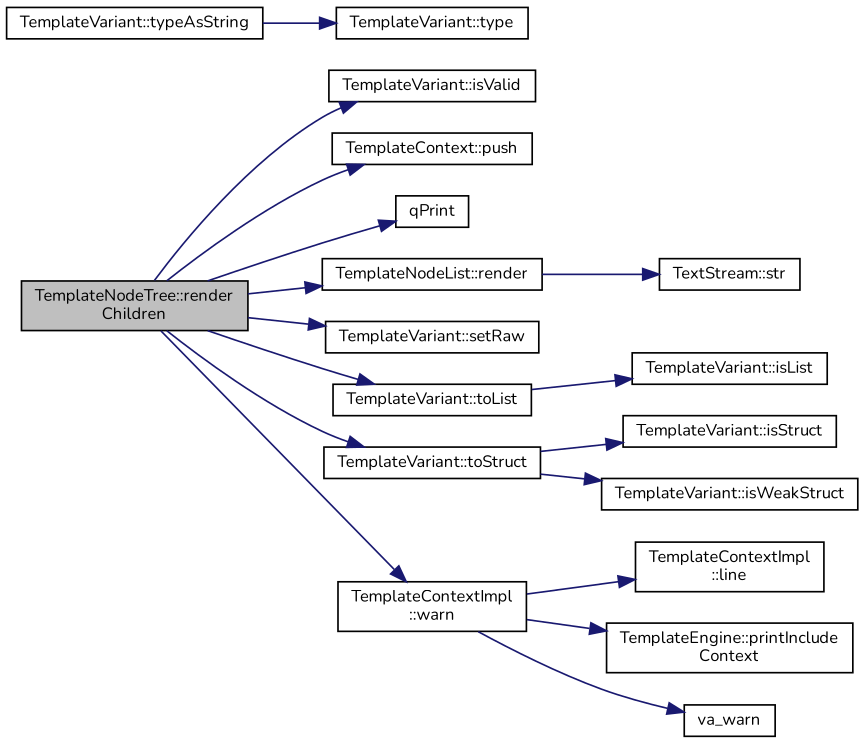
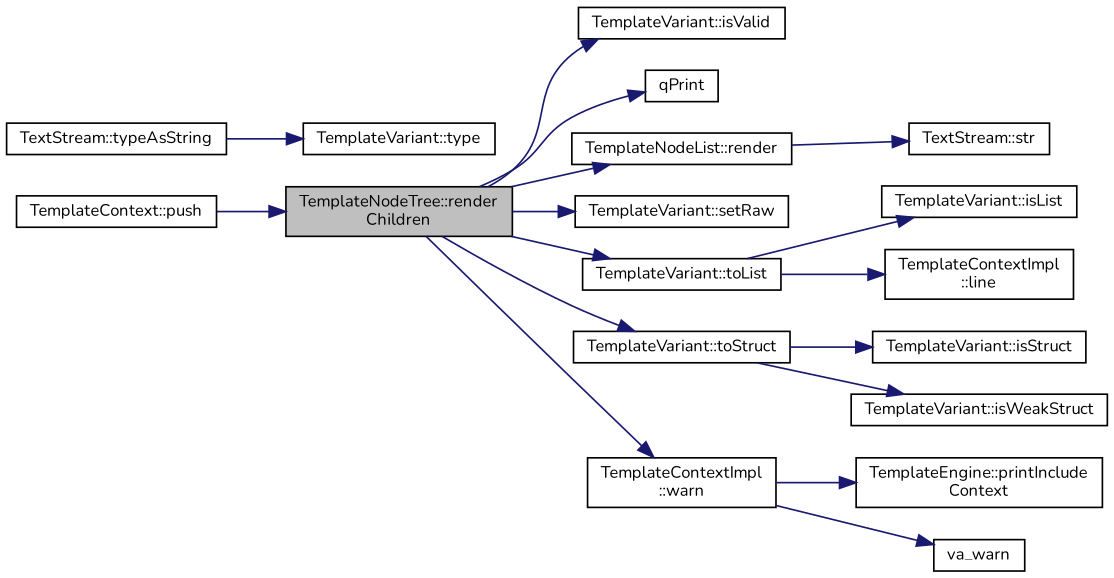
node "TemplateVariant::typeAsString": label "TemplateVariant::typeAsString" -> "TextStream::typeAsString"
edge "TemplateNodeTree::render Children" -> "TemplateContext::push": reversed
edge "TemplateContextImpl ::warn" -> "TemplateContextImpl ::line": now "TemplateVariant::toList" -> "TemplateContextImpl ::line"
